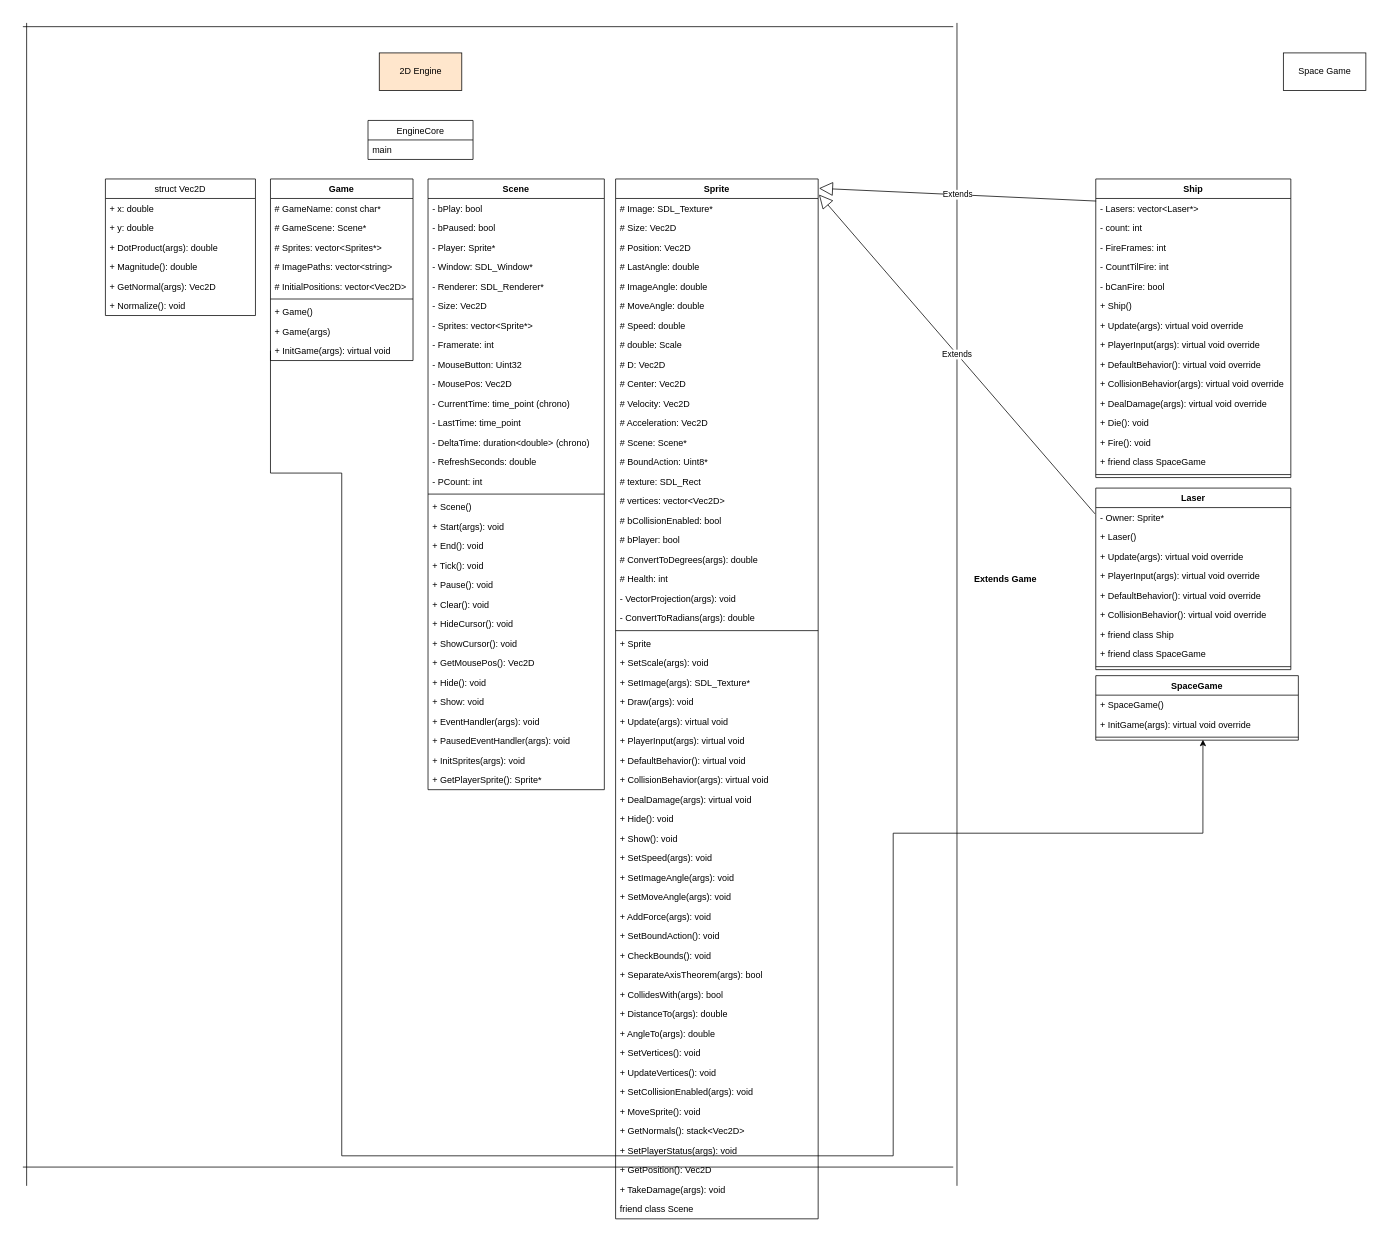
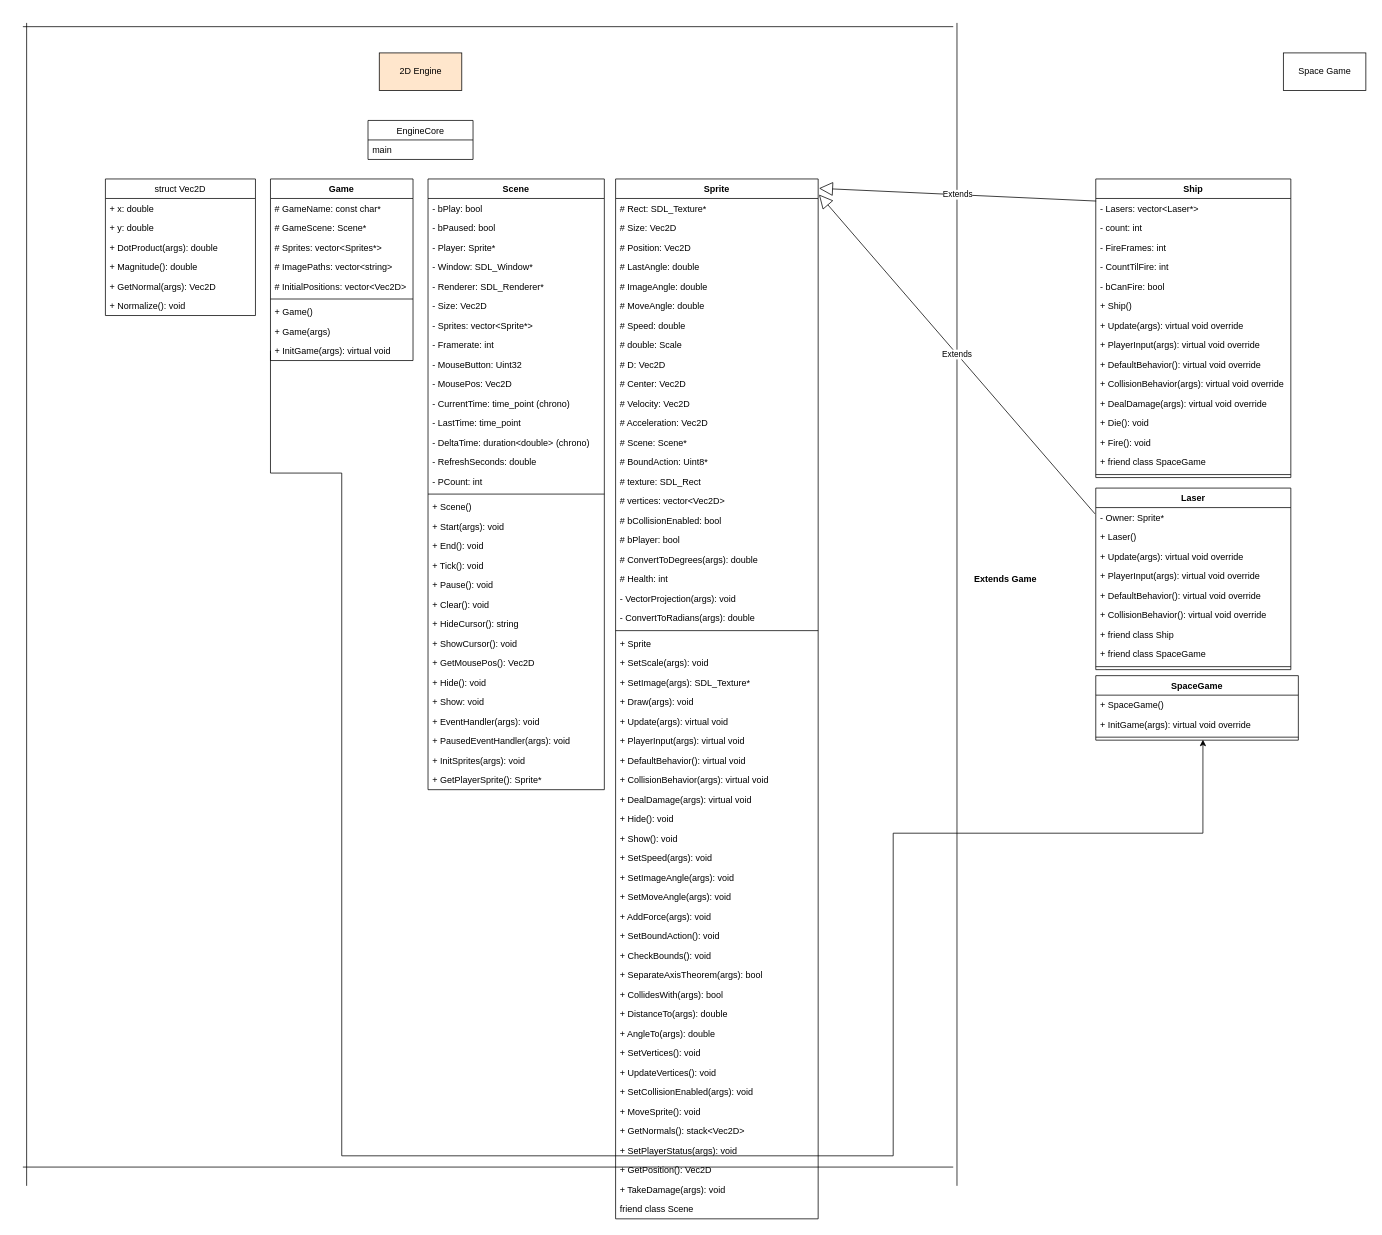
node "# Image: SDL_Texture*": label "# Image: SDL_Texture*" -> "# Rect: SDL_Texture*"
node "+ HideCursor(): void": label "+ HideCursor(): void" -> "+ HideCursor(): string"
